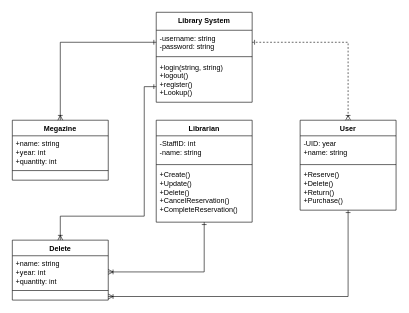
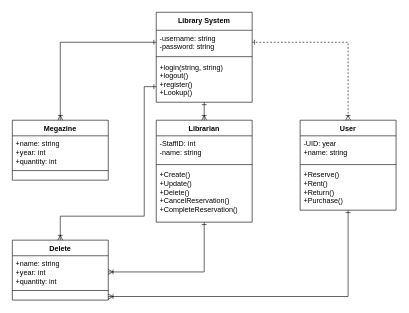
edge "Library System" -- "Librarian": added
node "+Reserve() +Delete() +Return() +Purchase()": label "+Reserve() +Delete() +Return() +Purchase()" -> "+Reserve() +Rent() +Return() +Purchase()"
